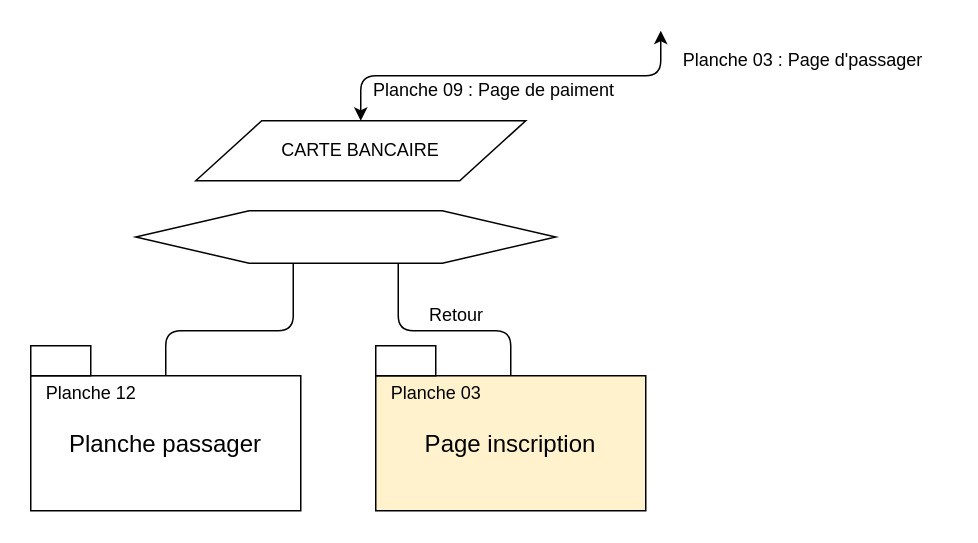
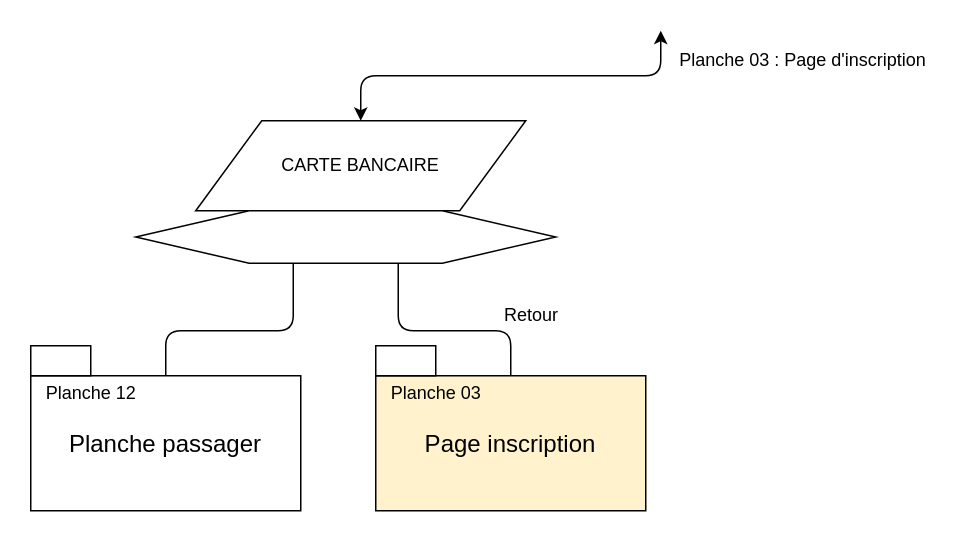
node "Planche 03 : Page d'passager": label "Planche 03 : Page d'passager" -> "Planche 03 : Page d'inscription"
node "Planche 09 : Page de paiment": removed
node "CARTE BANCAIRE": size 330x60 -> 330x90
node "Retour": moved (457, 316) -> (532, 316)
